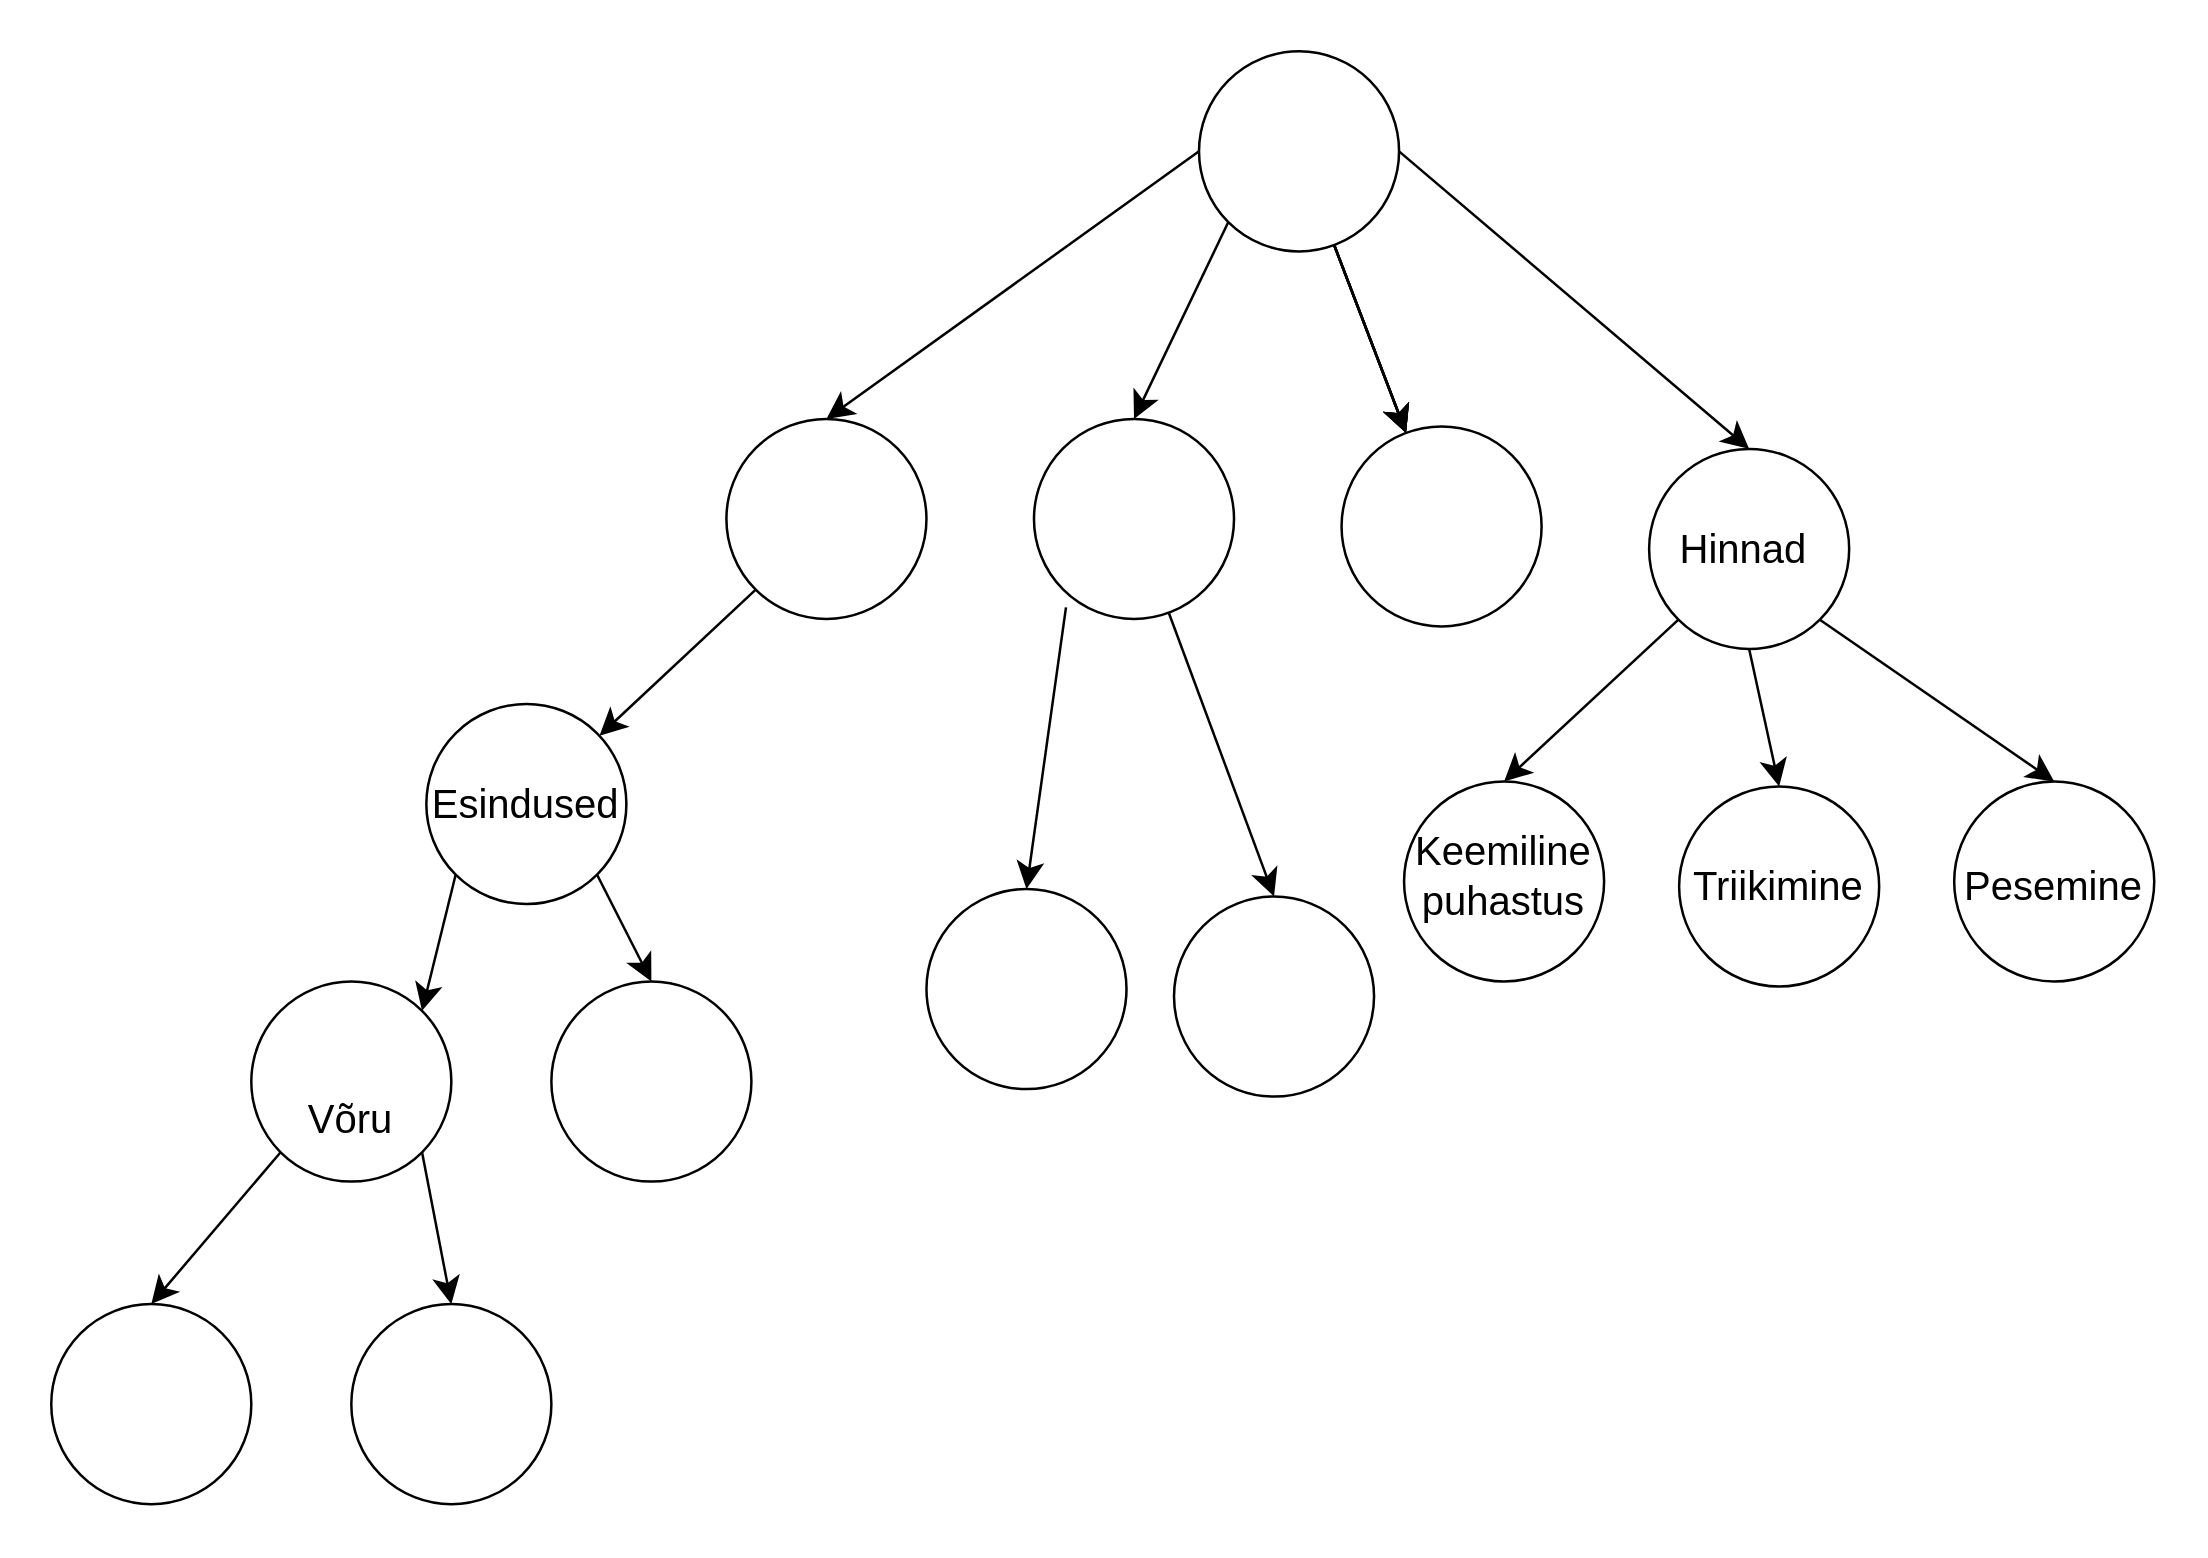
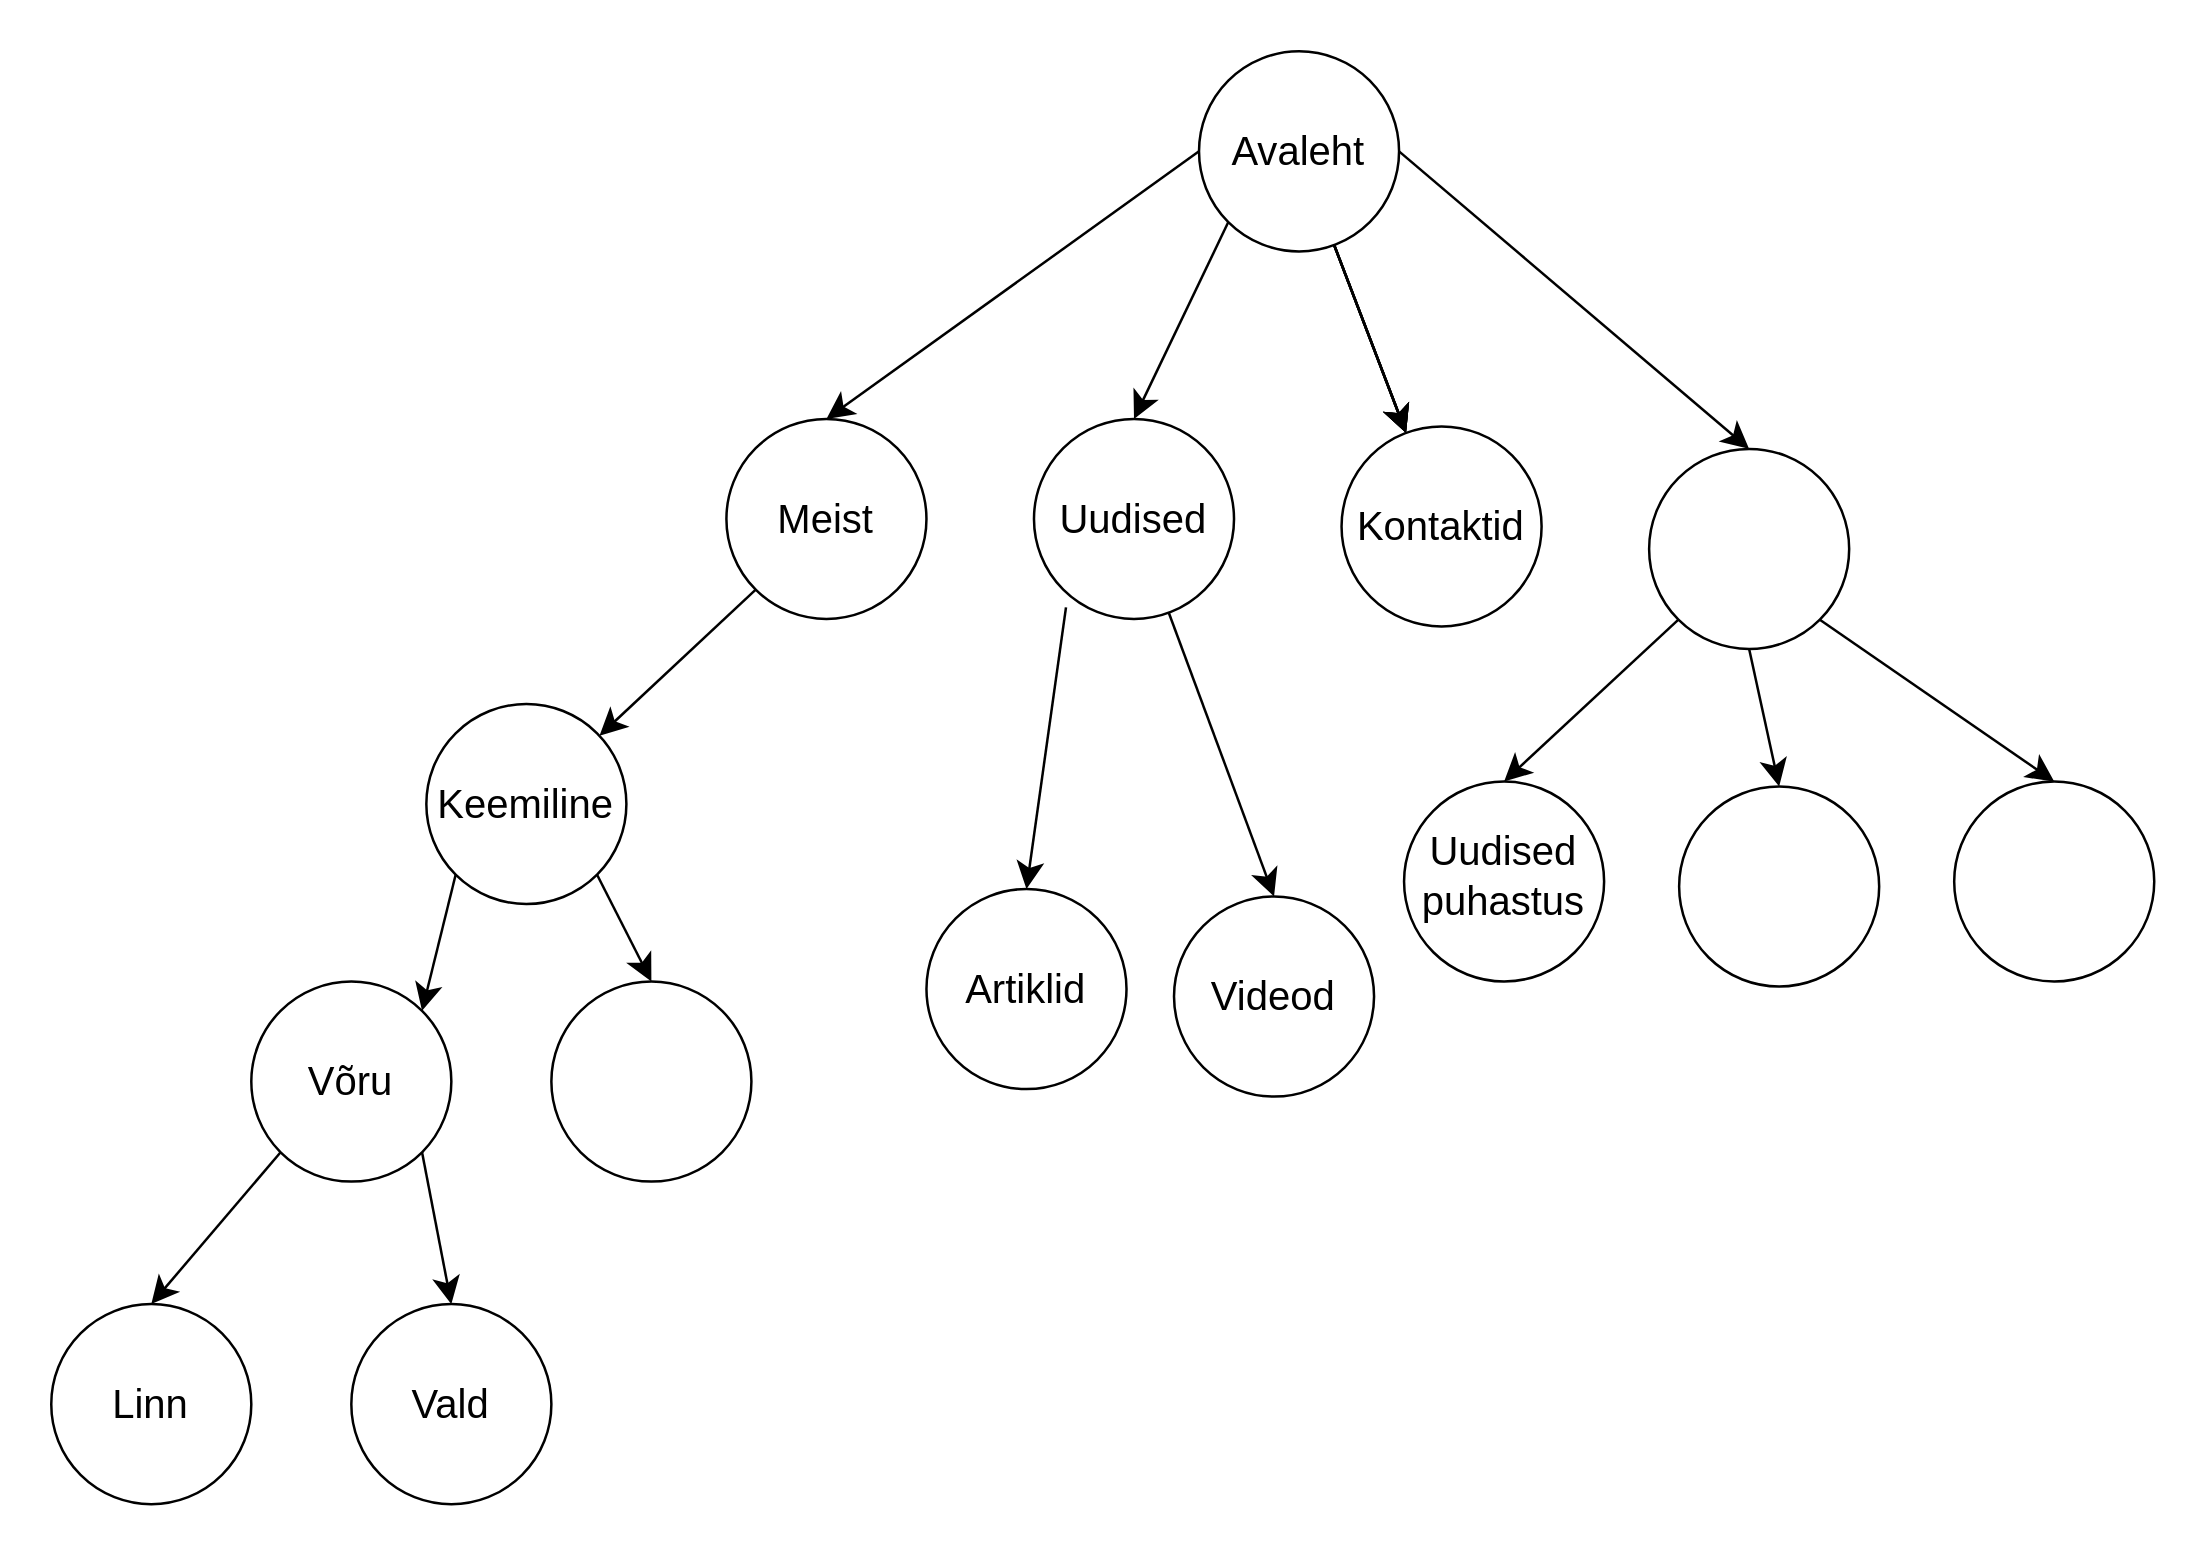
node "Avaleht": added
node "Meist": added
node "Uudised": added
node "Kontaktid": added
node "Hinnad": removed
node "Esindused": label "Esindused" -> "Keemiline"
node "Keemiline puhastus": label "Keemiline puhastus" -> "Uudised puhastus"
node "Triikimine": removed
node "Pesemine": removed
node "Artiklid": added
node "Videod": added
node "Võru": moved (351, 1119) -> (351, 1081)
node "Linn": added
node "Vald": added
